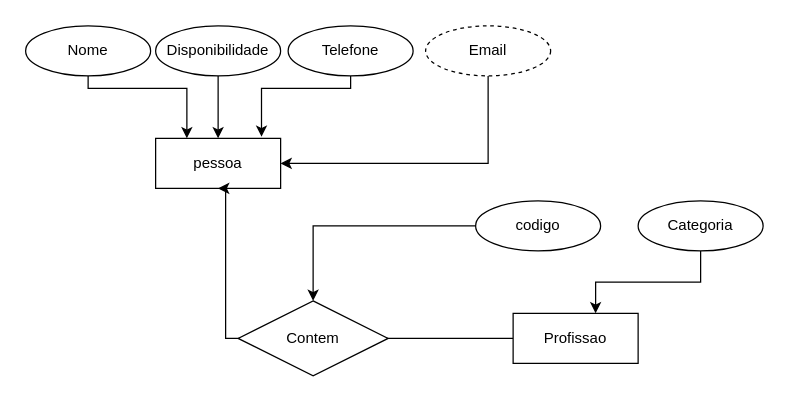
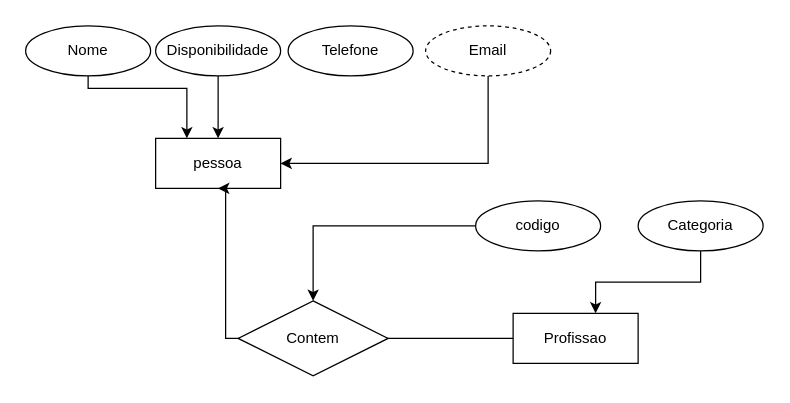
edge "Telefone" -> "pessoa": removed
